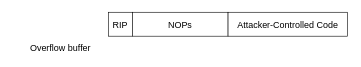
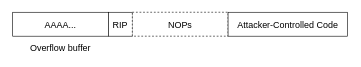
node "AAAA...": added
node "NOPs": style solid -> dashed
